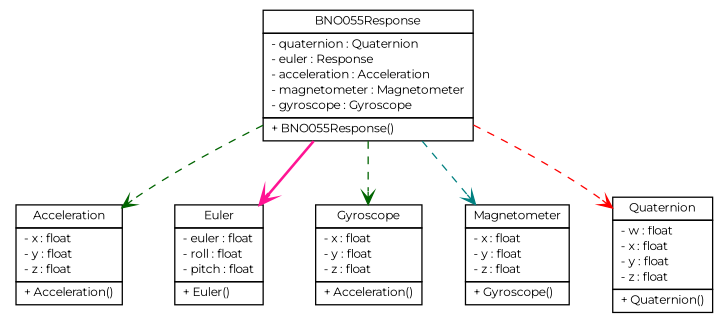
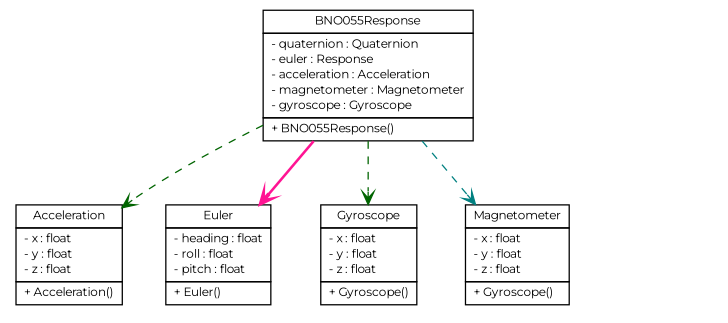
node "Euler": text "- euler : float" -> "- heading : float"
node "Quaternion": removed
node "Gyroscope": text "+ Acceleration()" -> "+ Gyroscope()"
